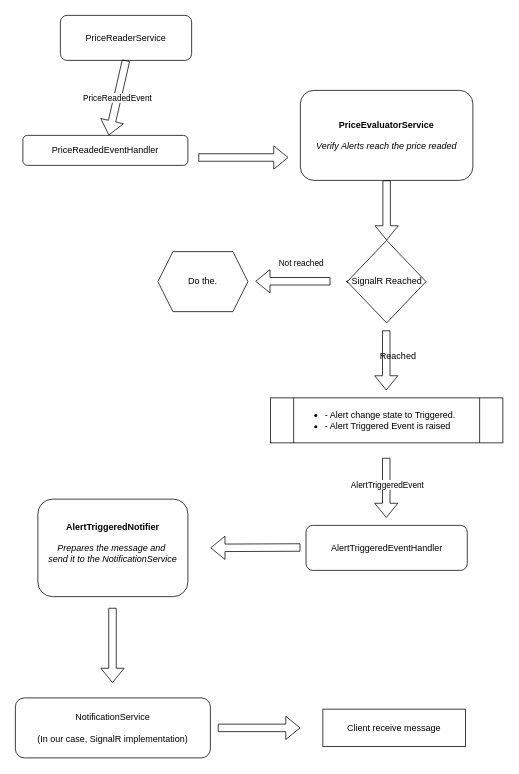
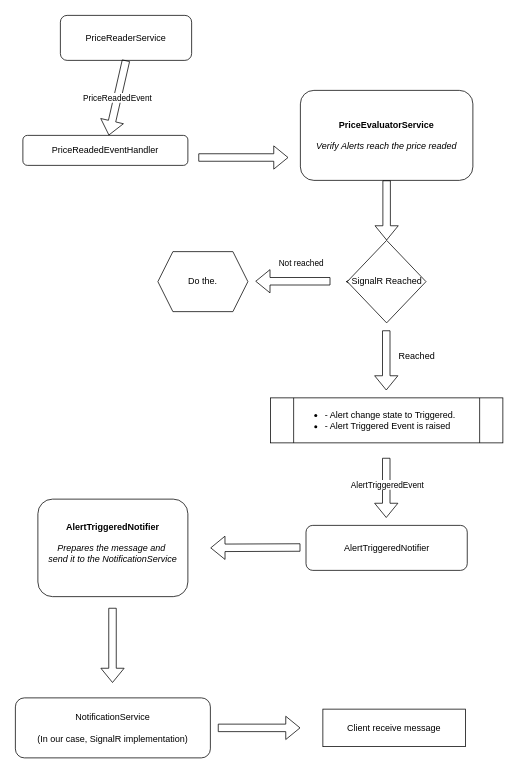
node "Reached": moved (398, 357) -> (417, 357)
node "AlertTriggeredEventHandler": label "AlertTriggeredEventHandler" -> "AlertTriggeredNotifier"
